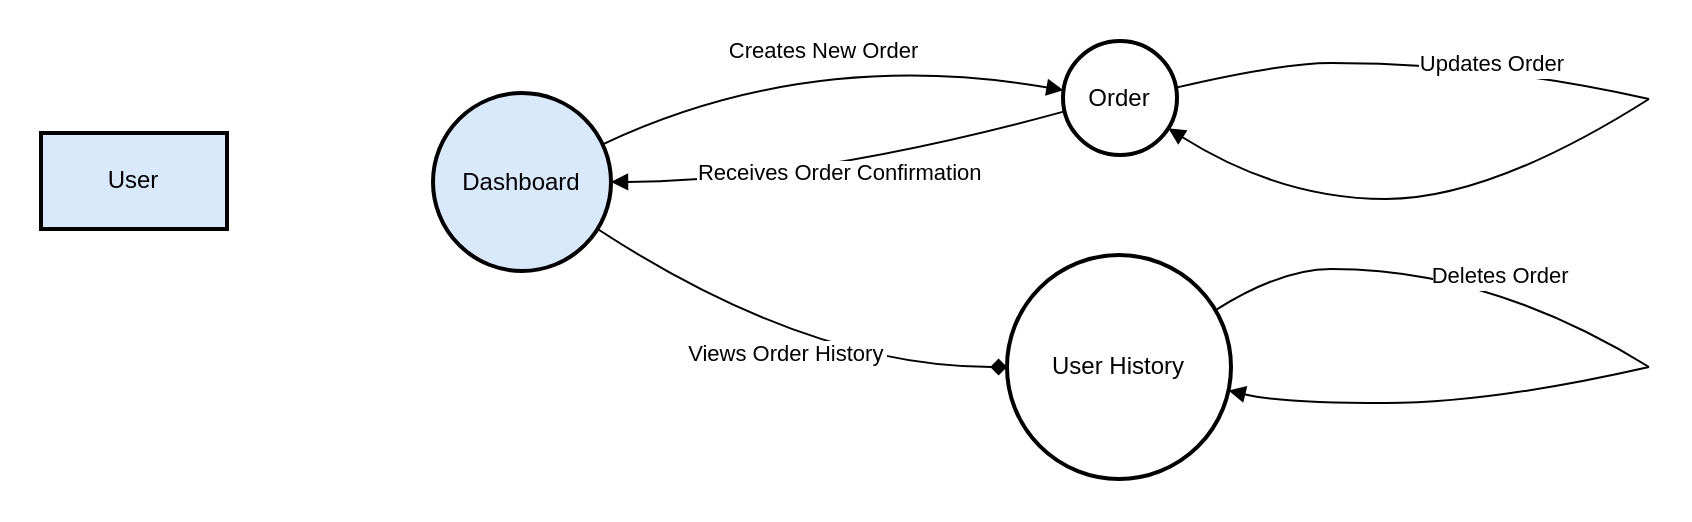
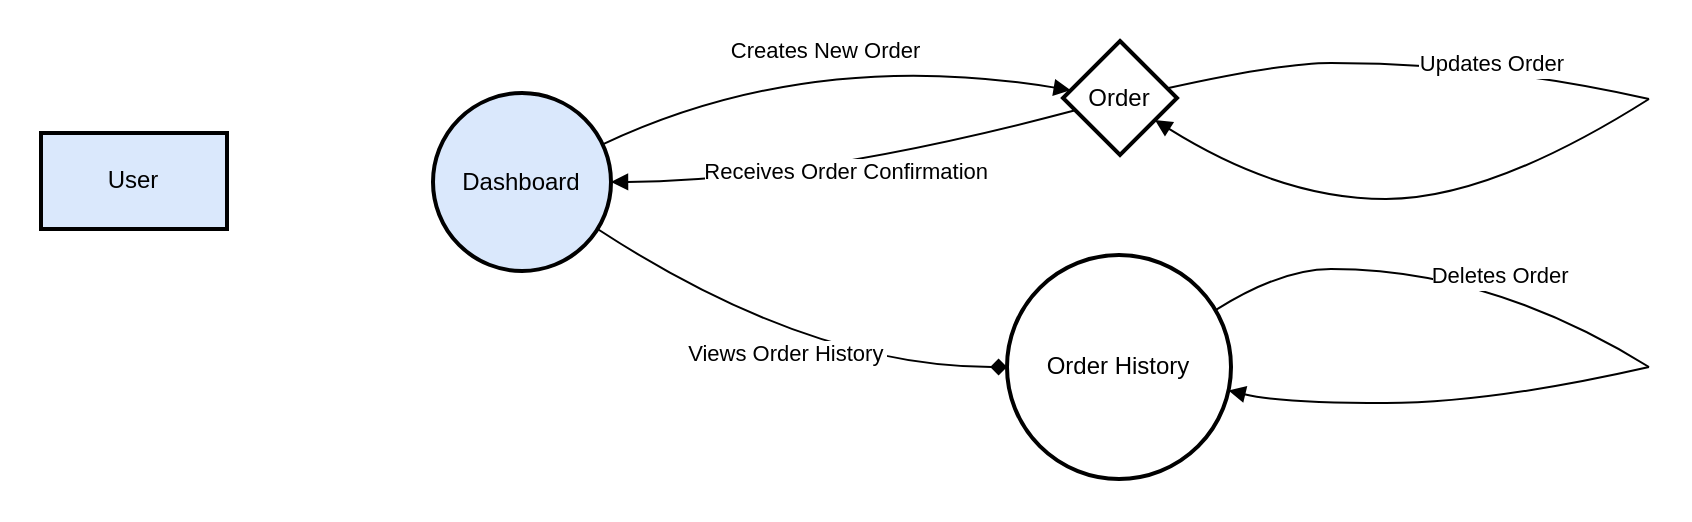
node "Order": shape ellipse -> diamond
node "User History": label "User History" -> "Order History"
